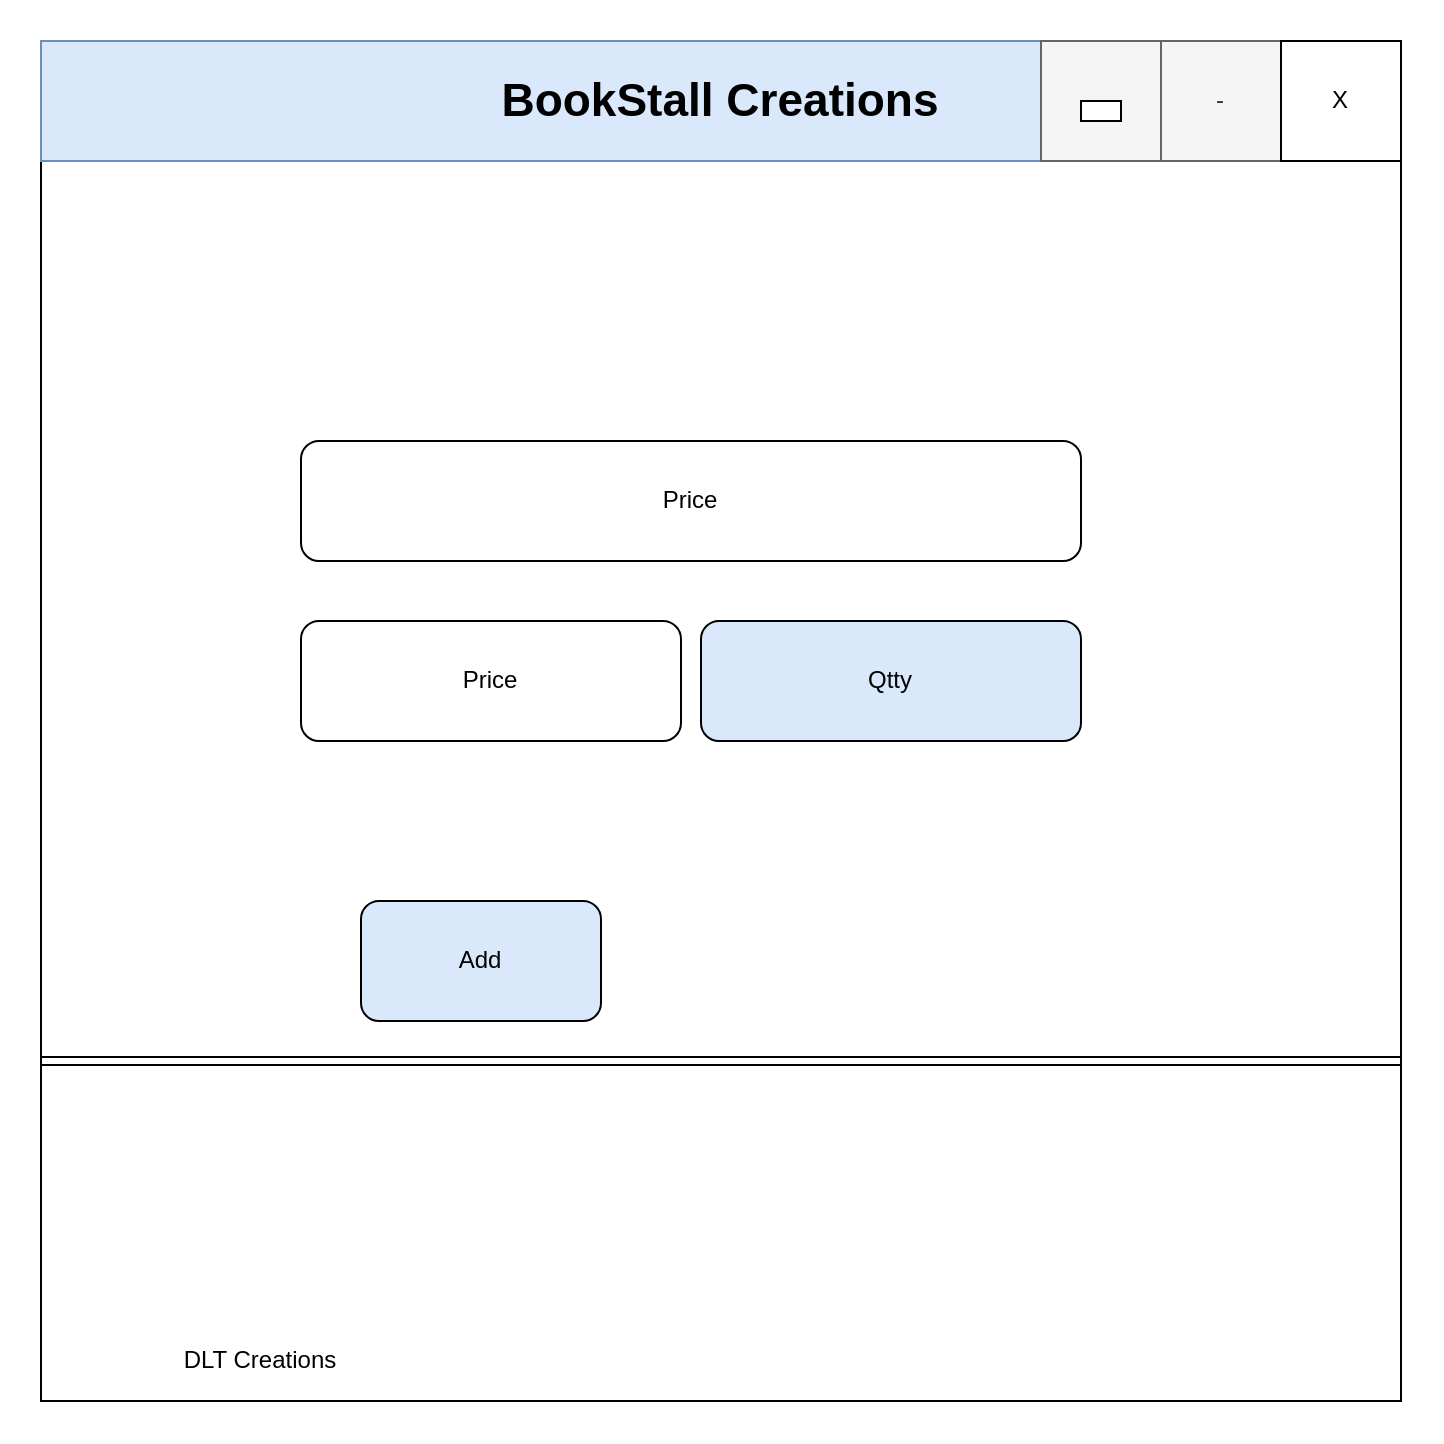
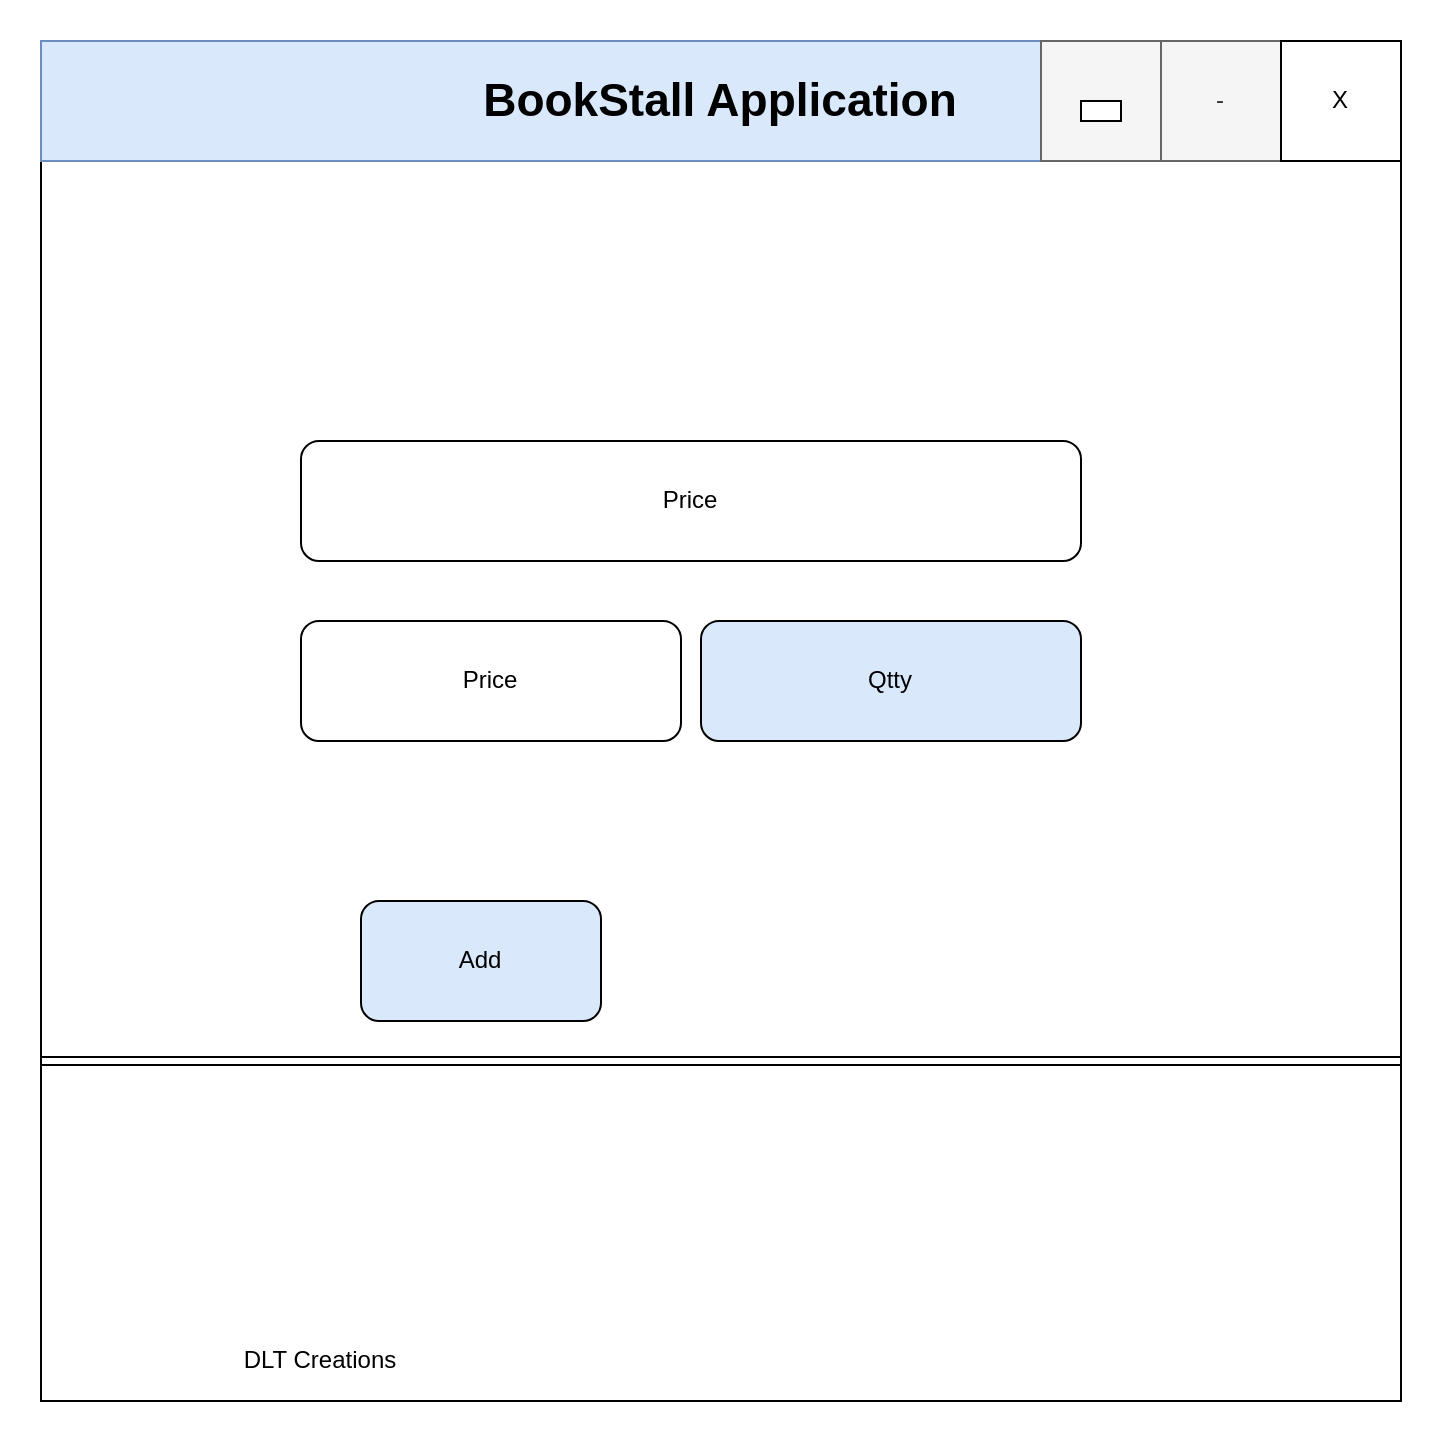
node "BookStall Creations": label "BookStall Creations" -> "BookStall Application"
node "DLT Creations": moved (261, 1361) -> (321, 1361)
